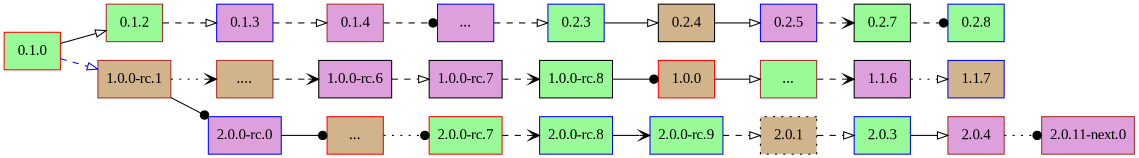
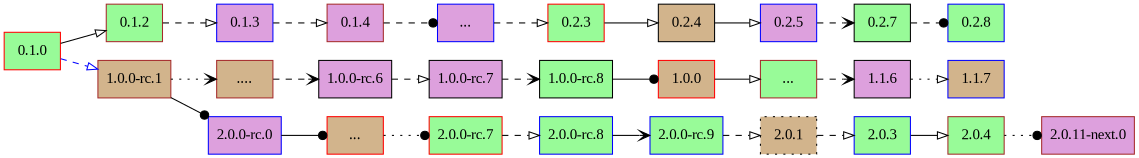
node "0.2.3": color blue -> red
edge "2.0.0-rc.7" -> "2.0.0-rc.8": arrowhead vee -> onormal
node "2.0.4": fillcolor plum -> palegreen
